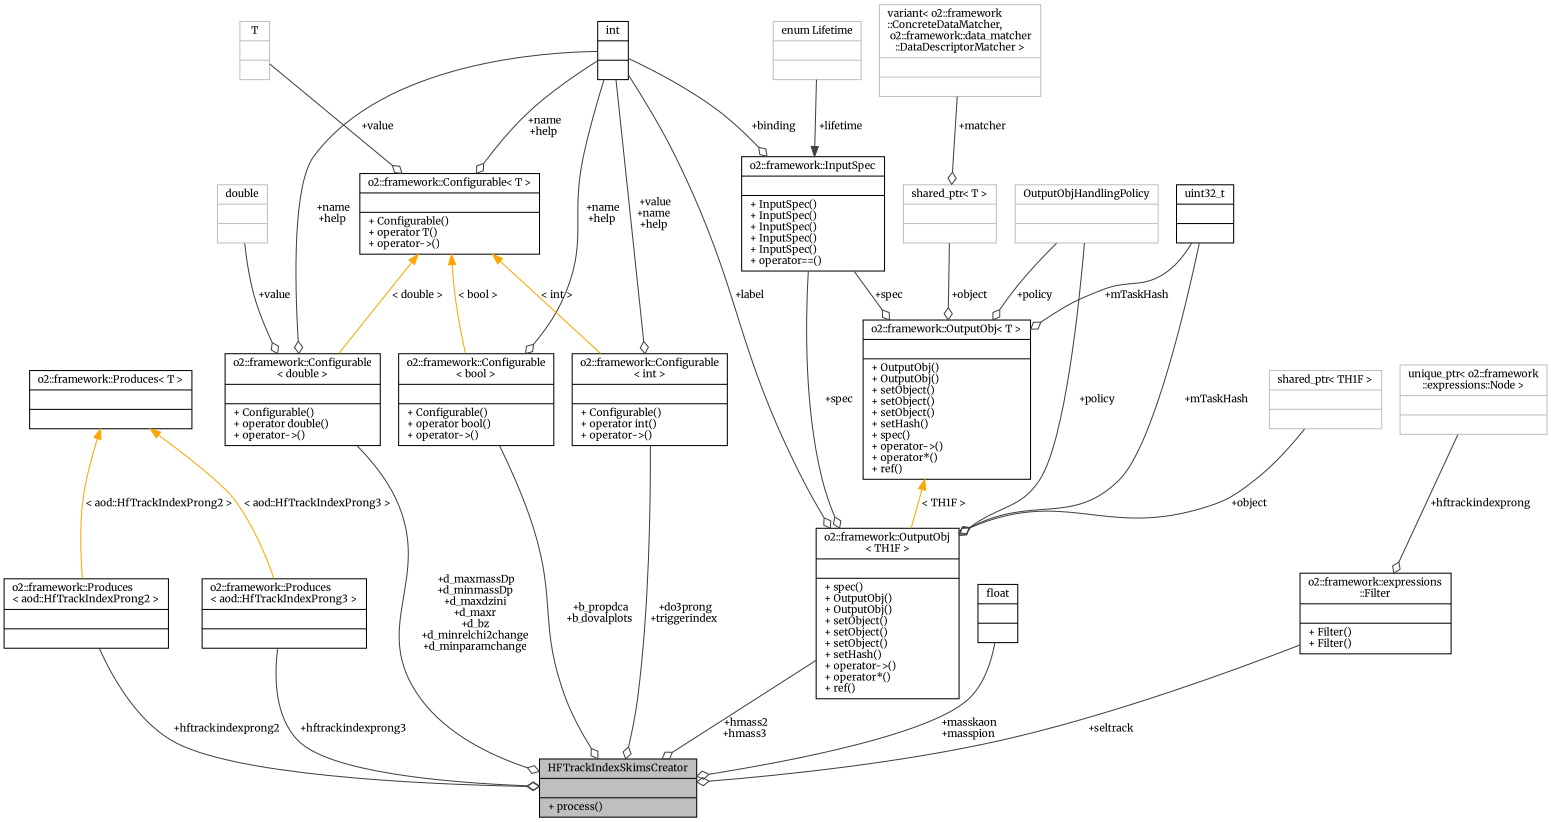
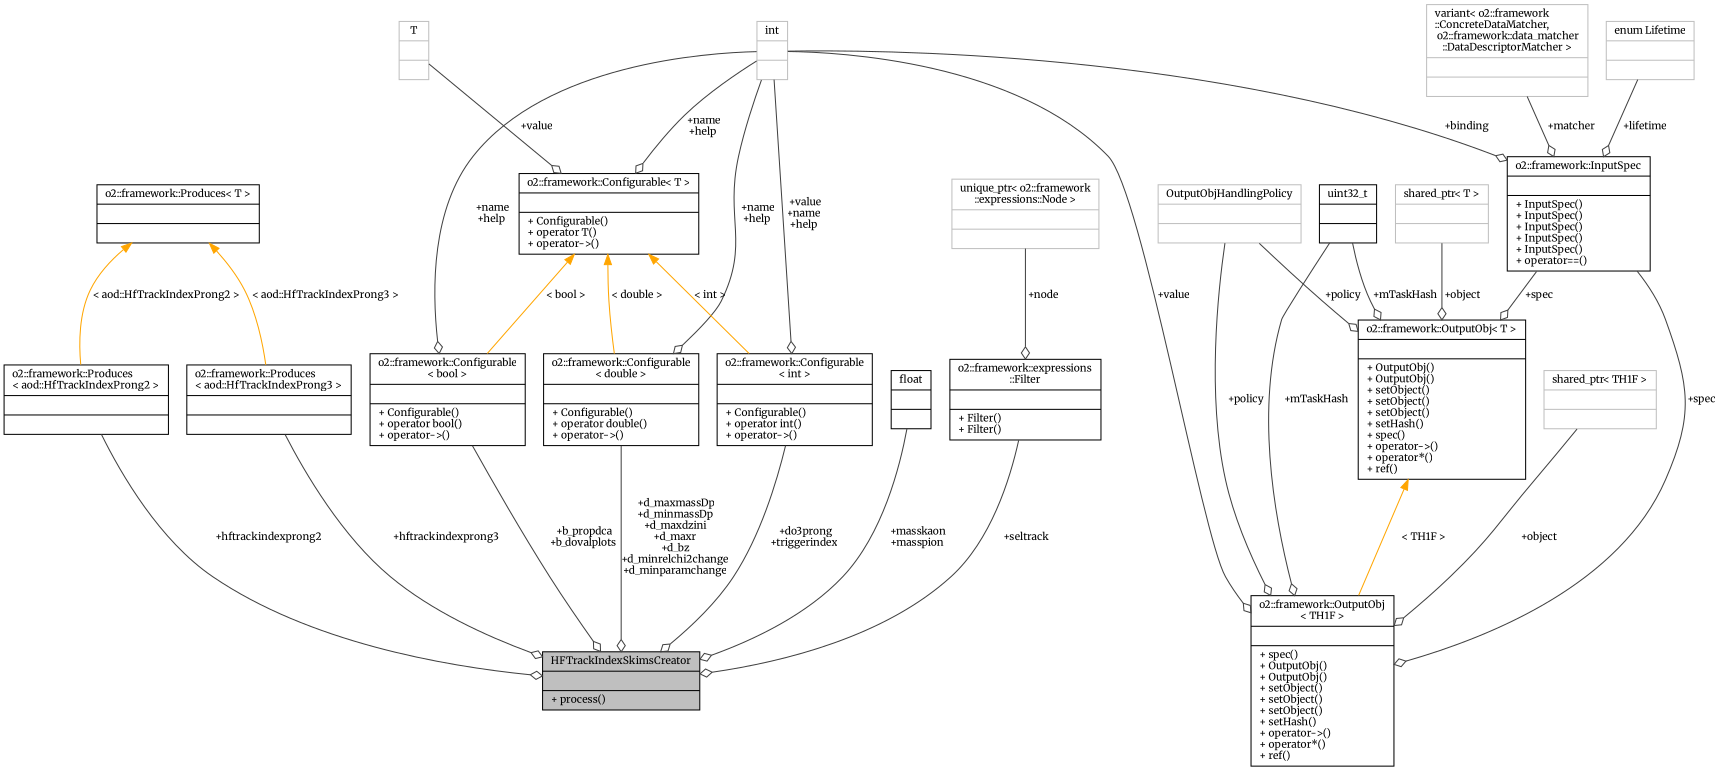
node "int": color black -> grey75
edge "enum Lifetime" -> "o2::framework::InputSpec": arrowhead normal -> odiamond
edge "variant< o2::framework" -> "shared_ptr< T >": now "variant< o2::framework" -> "o2::framework::InputSpec"
node "double": removed
edge "int" -> "o2::framework::OutputObj": label " +label" -> " +value"
edge "unique_ptr< o2::framework" -> "o2::framework::expressions": label " +hftrackindexprong" -> " +node"
edge "o2::framework::OutputObj" -> "HFTrackIndexSkimsCreator": removed, label "+hmass2 +hmass3"
